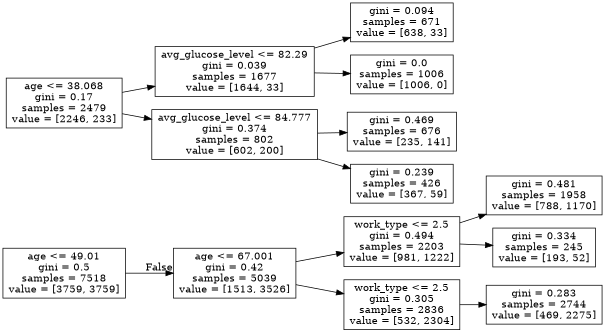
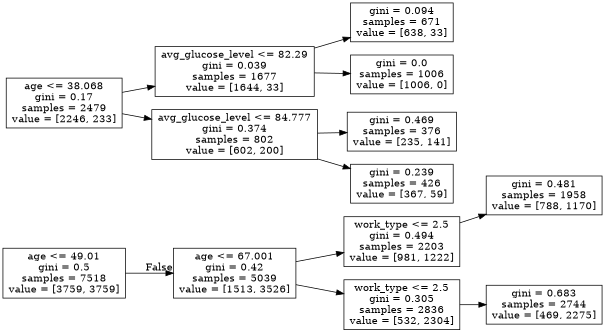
node "gini = 0.469 samples = 676 value = [235, 141]": label "gini = 0.469 samples = 676 value = [235, 141]" -> "gini = 0.469 samples = 376 value = [235, 141]"
node "gini = 0.334 samples = 245 value = [193, 52]": removed
node "gini = 0.283 samples = 2744 value = [469, 2275]": label "gini = 0.283 samples = 2744 value = [469, 2275]" -> "gini = 0.683 samples = 2744 value = [469, 2275]"
